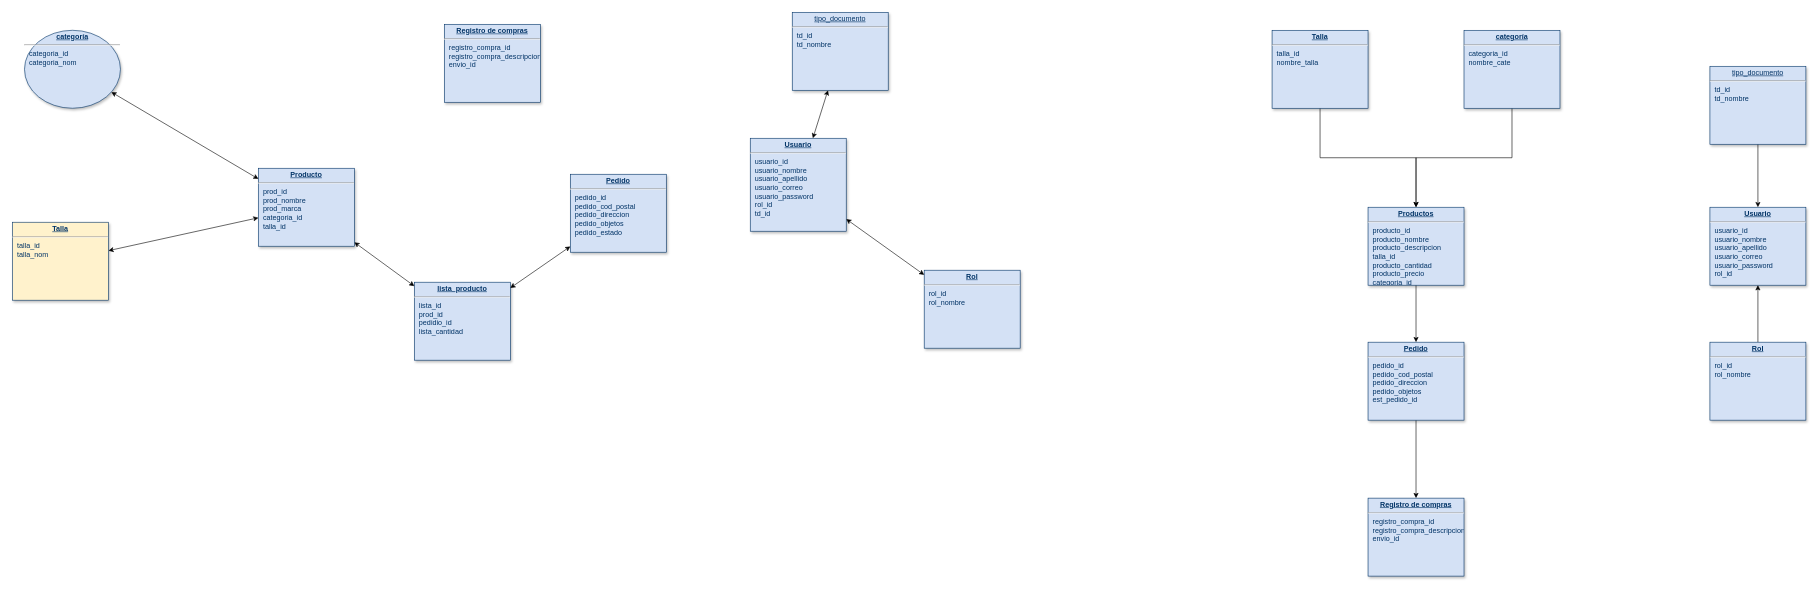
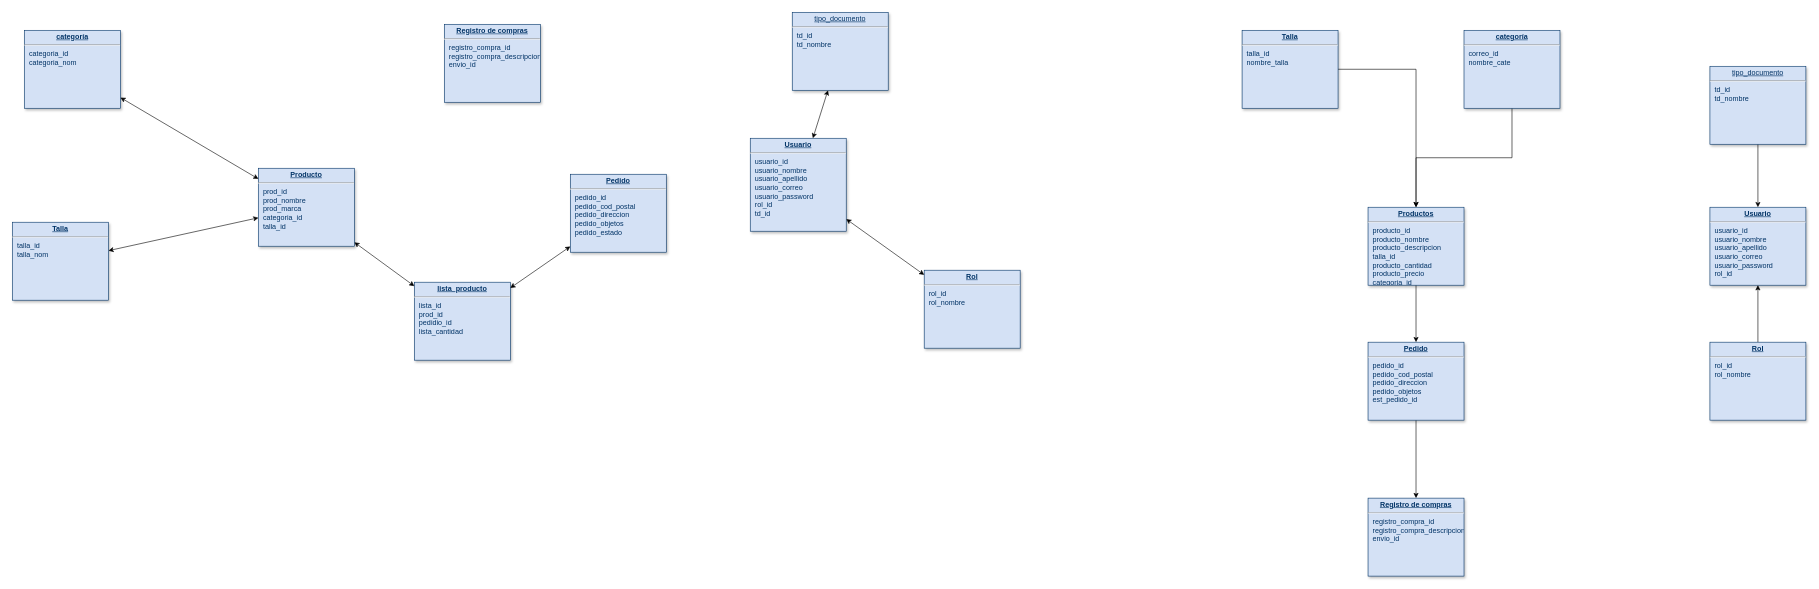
node "categoría categoria_id nombre_cate": label "categoría categoria_id nombre_cate" -> "categoría correo_id nombre_cate"
node "categoría categoria_id categoria_nom": shape ellipse -> rectangle
node "Talla talla_id nombre_talla": moved (1320, 69) -> (1290, 69)
node "Talla talla_id talla_nom": fillcolor #fff2cc -> #d4e1f5
